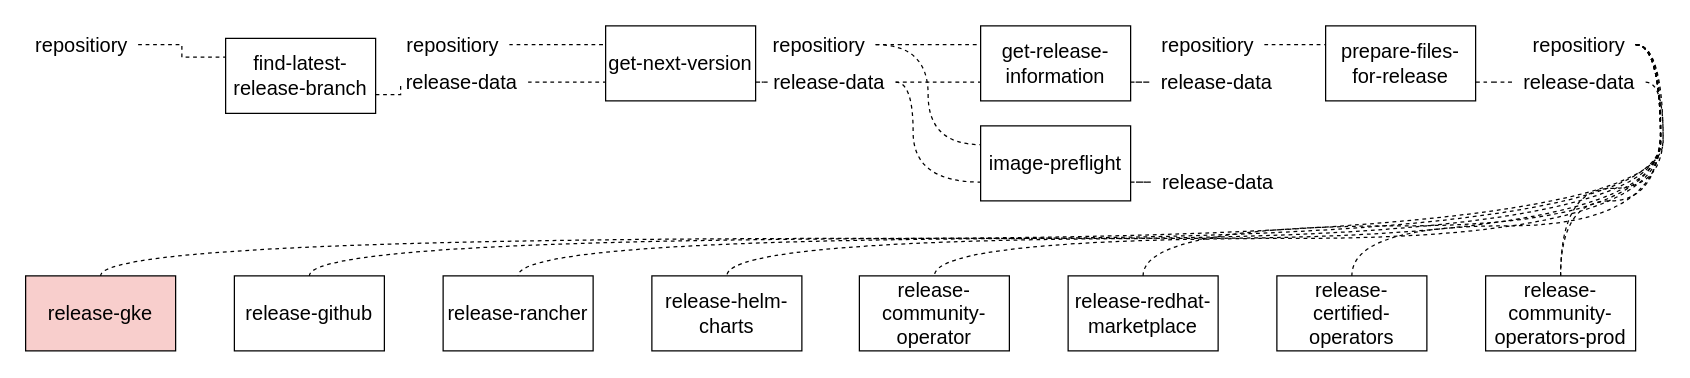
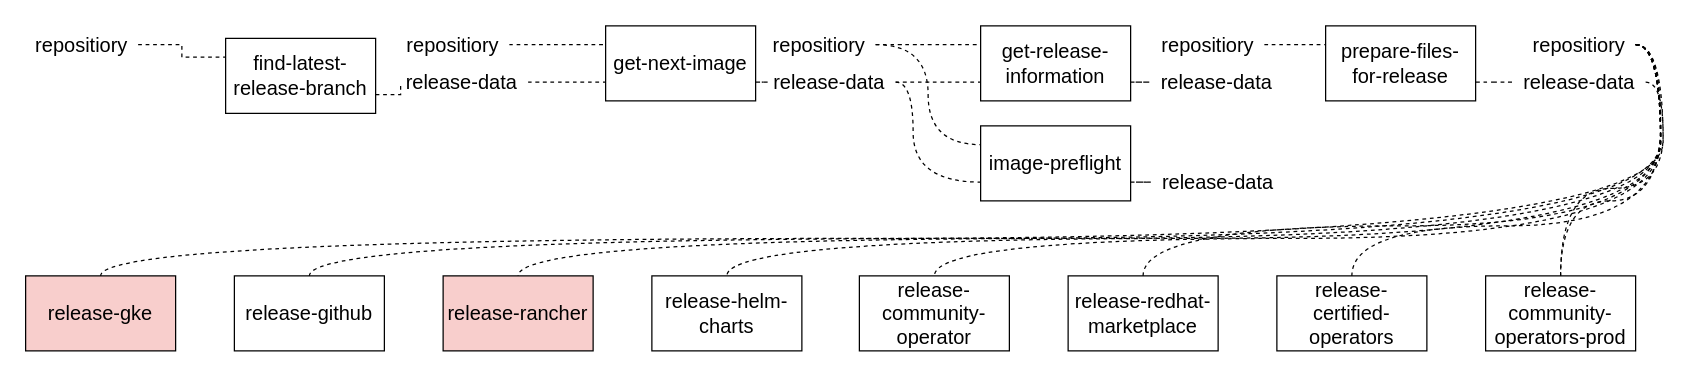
node "get-next-version": label "get-next-version" -> "get-next-image"
node "release-rancher": fillcolor #ffffff -> #f8cecc
